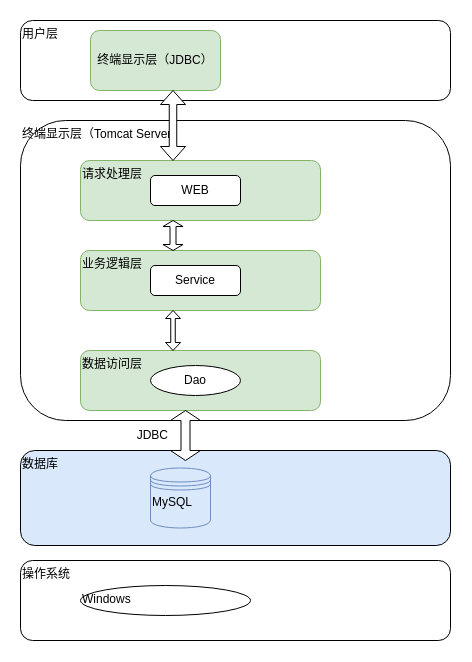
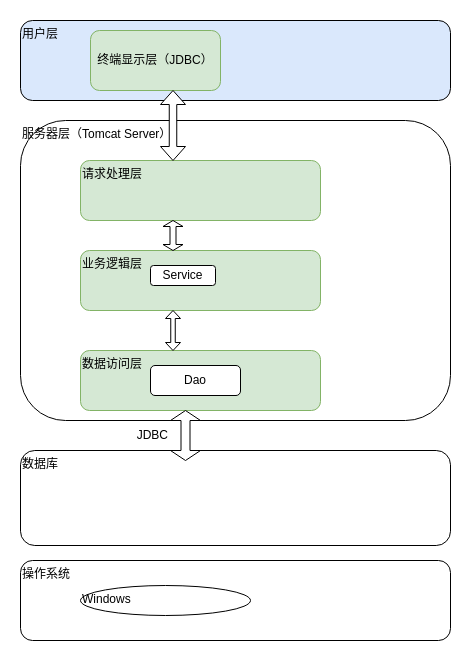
node "用户层": fillcolor #ffffff -> #dae8fc
node "终端显示层（Tomcat Server）": label "终端显示层（Tomcat Server）" -> "服务器层（Tomcat Server）"
node "WEB": removed
node "Service": size 90x30 -> 65x20
node "Dao": shape ellipse -> rounded rectangle
node "MySQL": removed
node "数据库": fillcolor #dae8fc -> #ffffff
